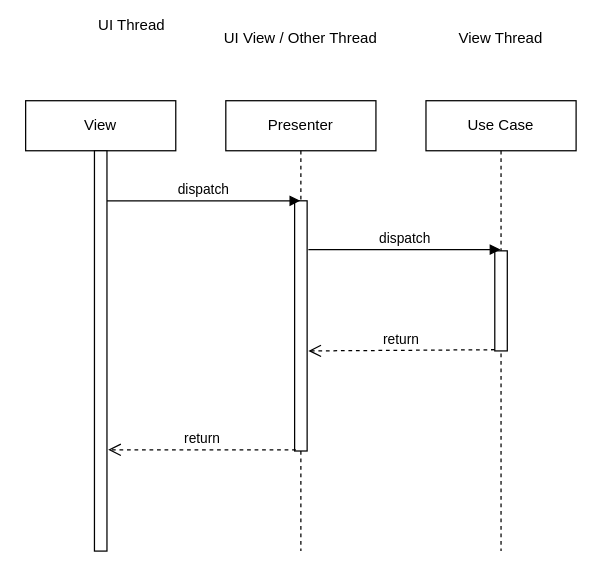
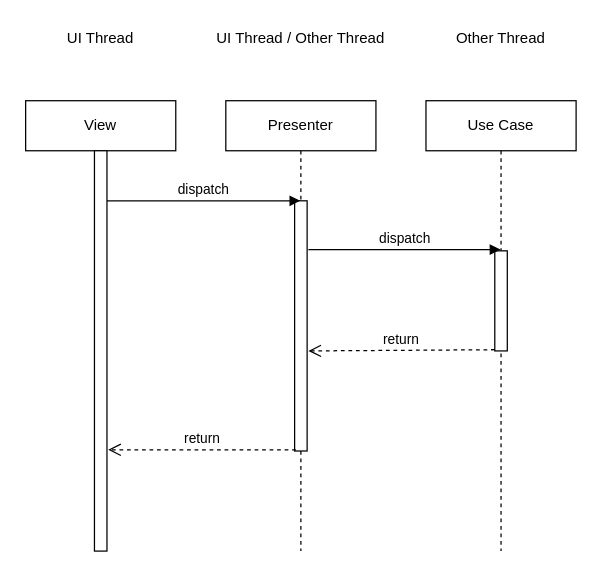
node "UI Thread": moved (132, 26) -> (101, 38)
node "UI View / Other Thread": label "UI View / Other Thread" -> "UI Thread / Other Thread"
node "View Thread": label "View Thread" -> "Other Thread"
